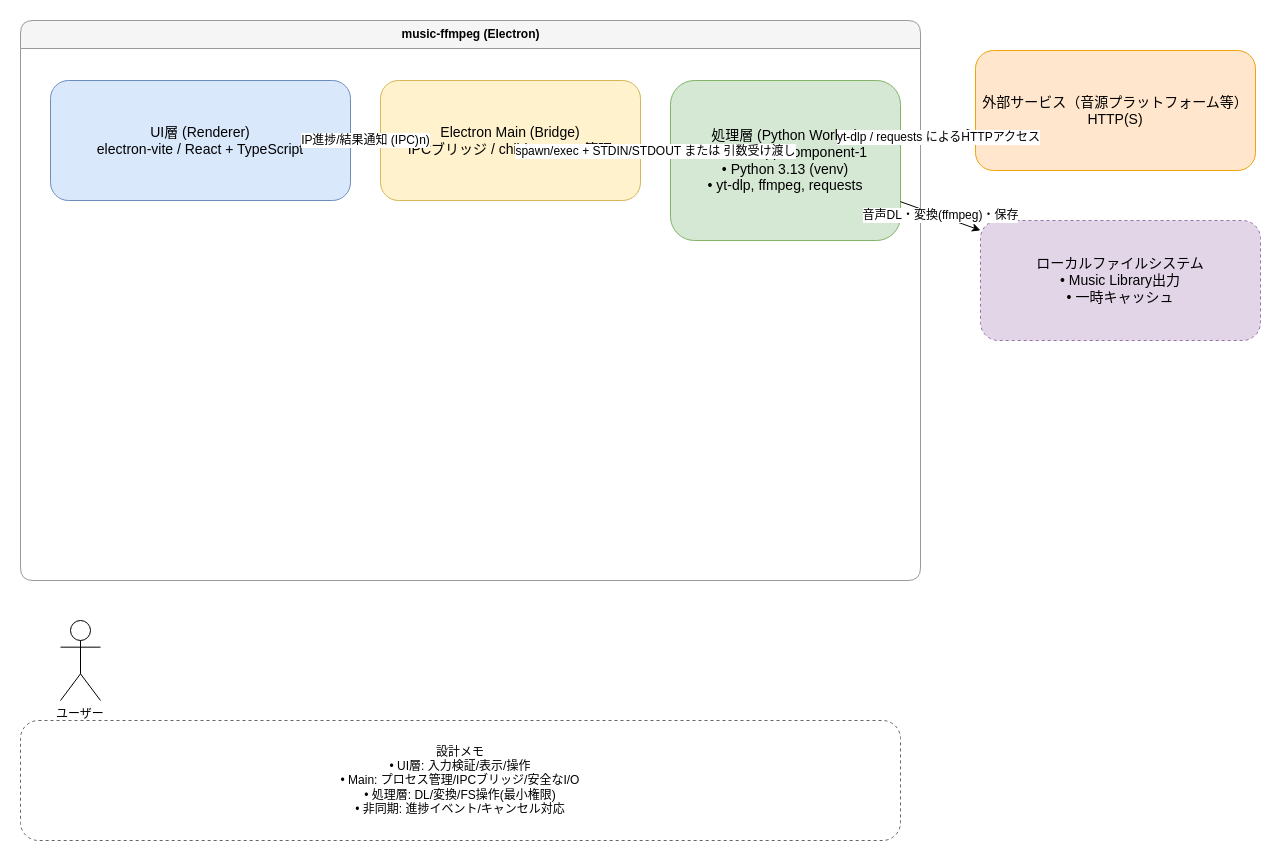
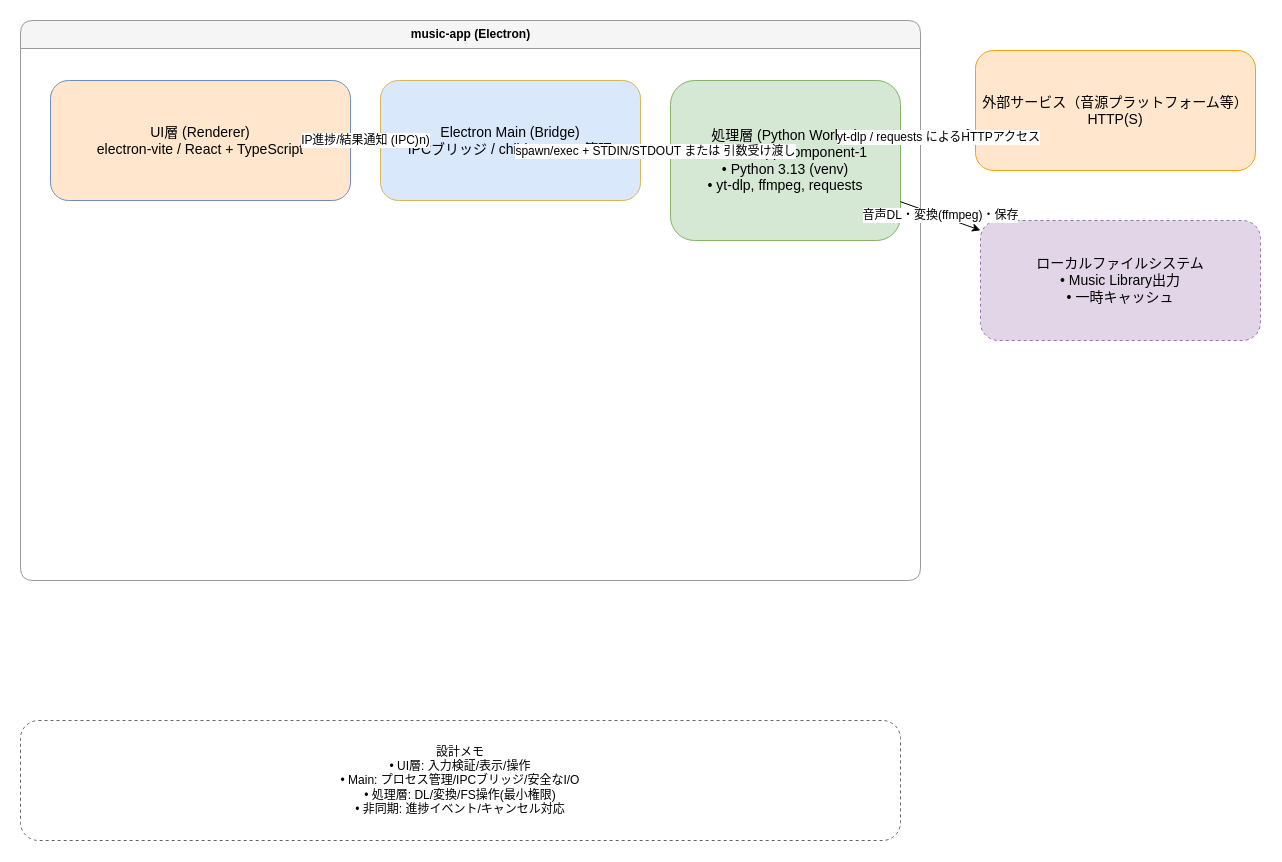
node "music-ffmpeg (Electron)": label "music-ffmpeg (Electron)" -> "music-app (Electron)"
node "UI層 (Renderer) electron-vite / React + TypeScript": fillcolor #dae8fc -> #ffe6cc
node "Electron Main (Bridge) IPCブリッジ / child_process管理": fillcolor #fff2cc -> #dae8fc
node "ユーザー": removed
